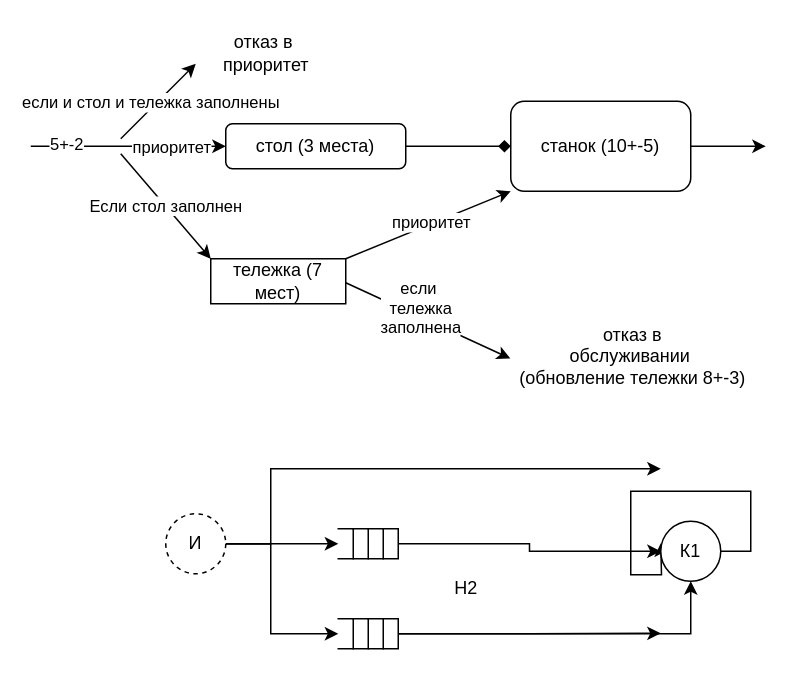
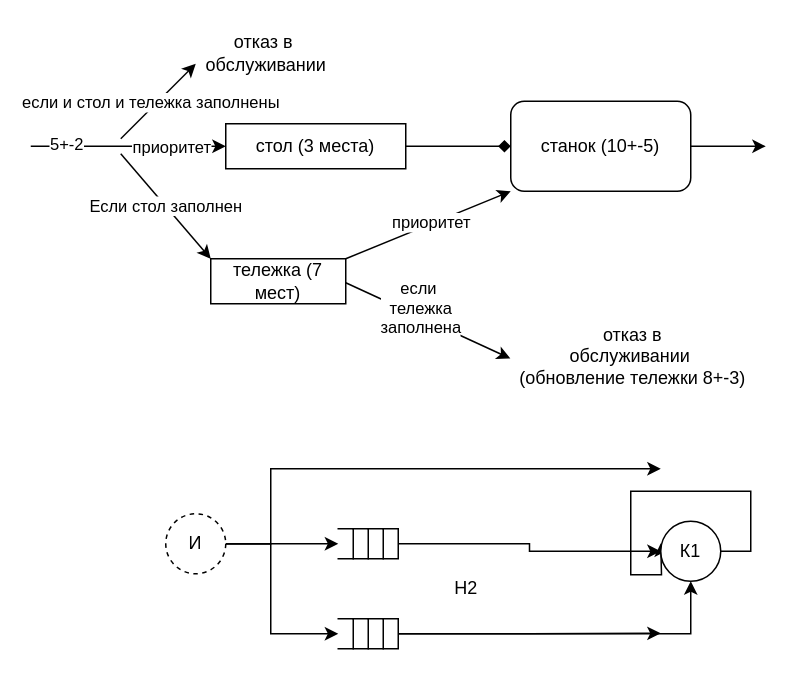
node "отказ в приоритет": label "отказ в приоритет" -> "отказ в обслуживании"
node "стол (3 места)": shape rounded rectangle -> rectangle
